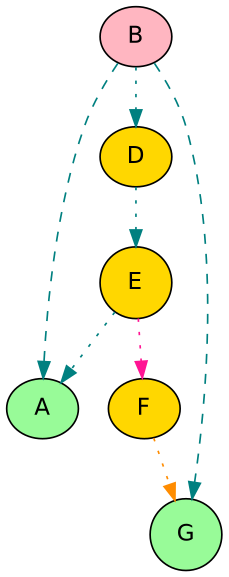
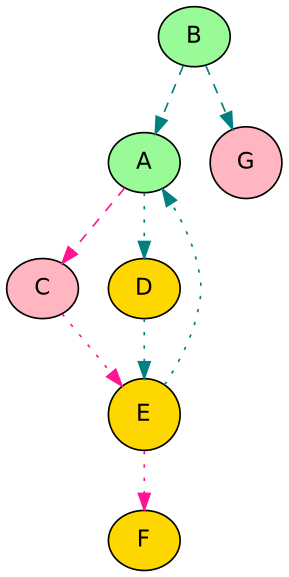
node "B": fillcolor lightpink -> palegreen
edge "B" -> "D": now "A" -> "D"
node "C": added
edge "F" -> "G": removed
node "G": fillcolor palegreen -> lightpink
